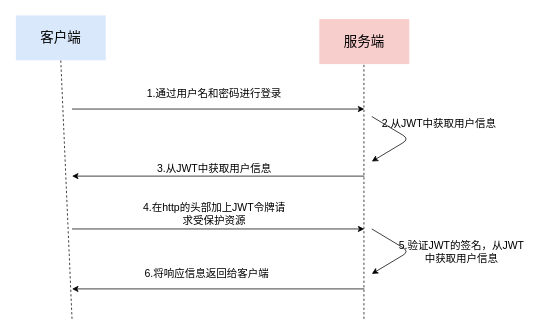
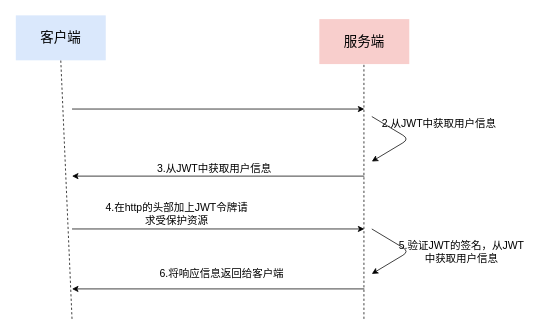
node "1.通过用户名和密码进行登录": removed
node "4.在http的头部加上JWT令牌请求受保护资源": moved (214, 214) -> (177, 214)
node "6.将响应信息返回给客户端": moved (207, 274) -> (222, 274)
